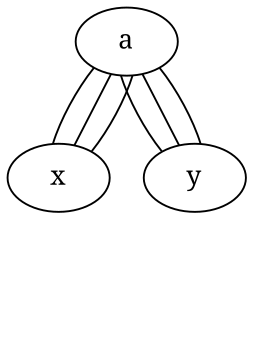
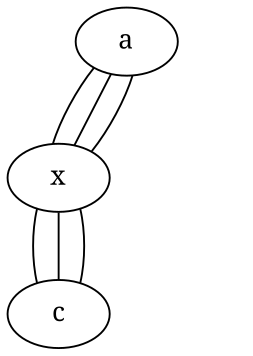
node "y": removed
node "c": added
